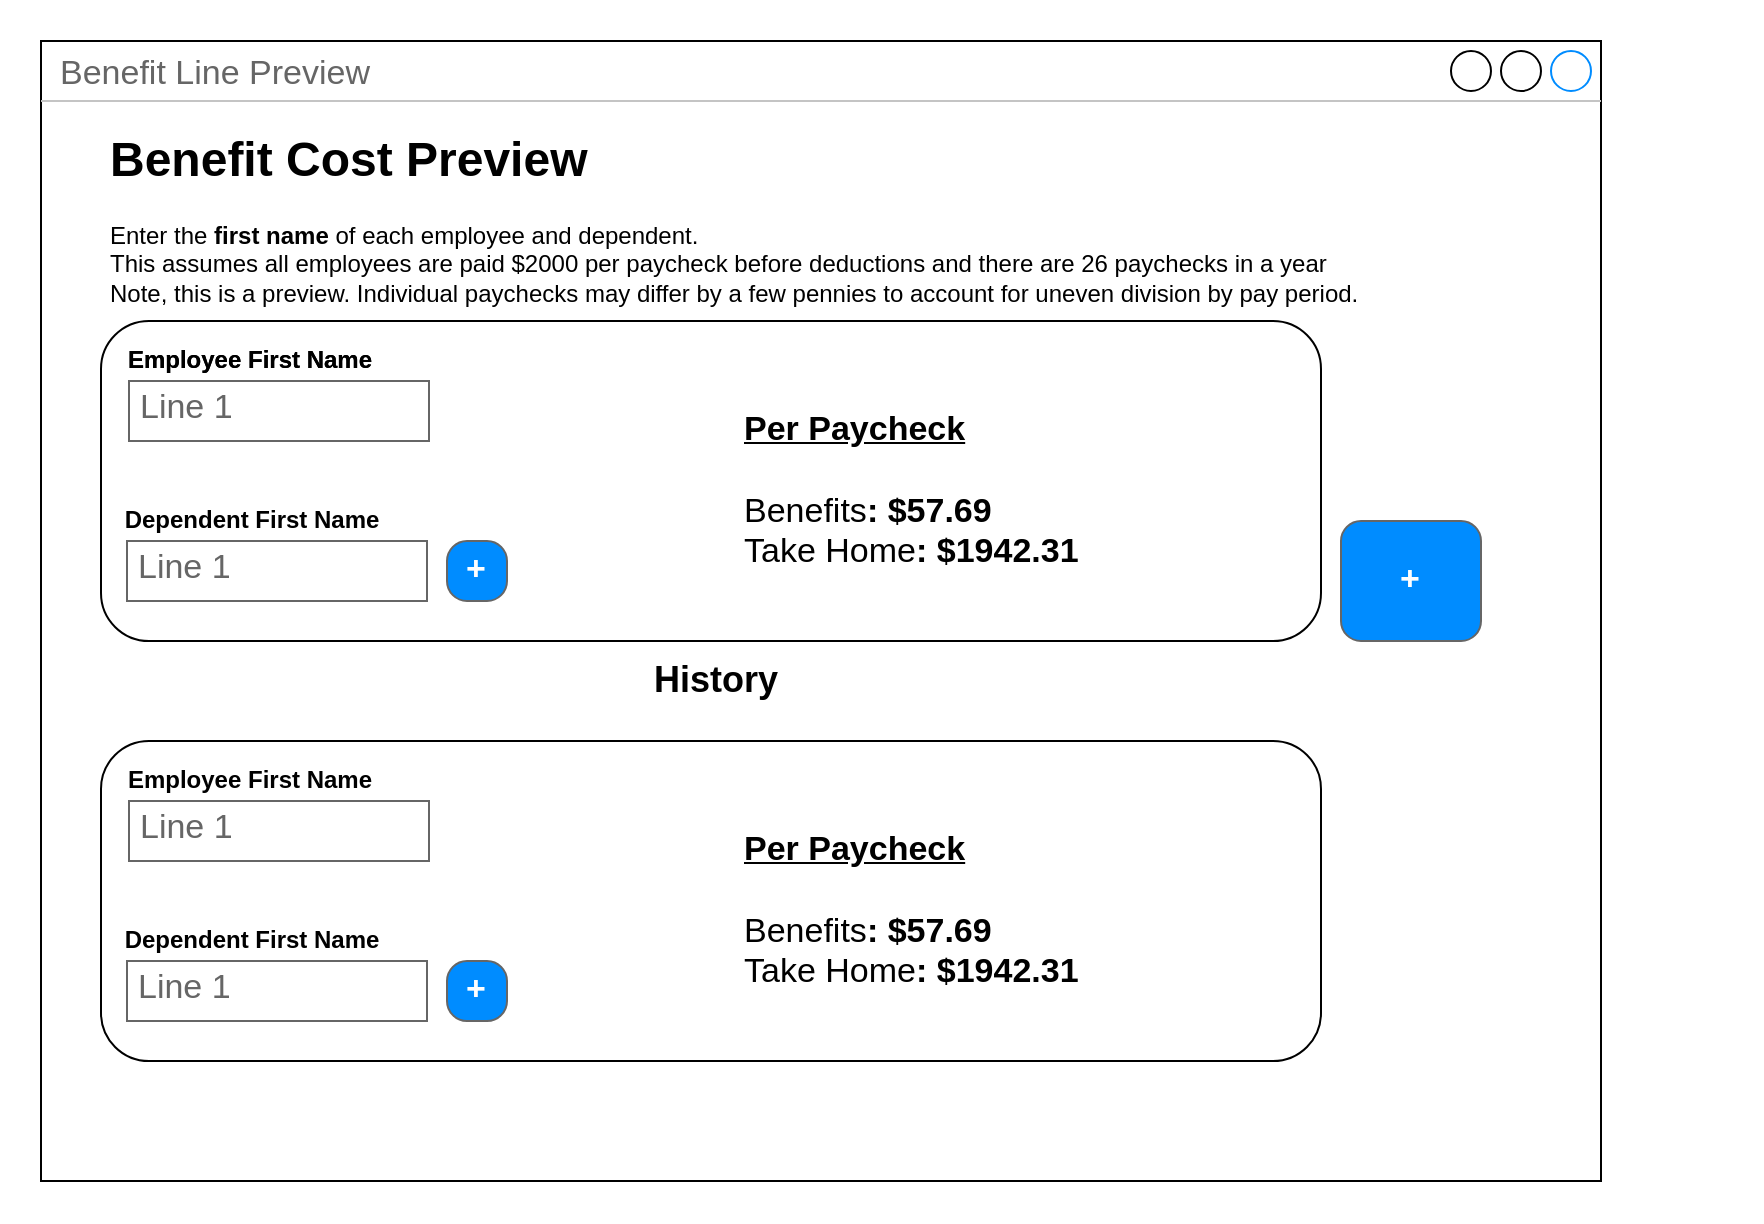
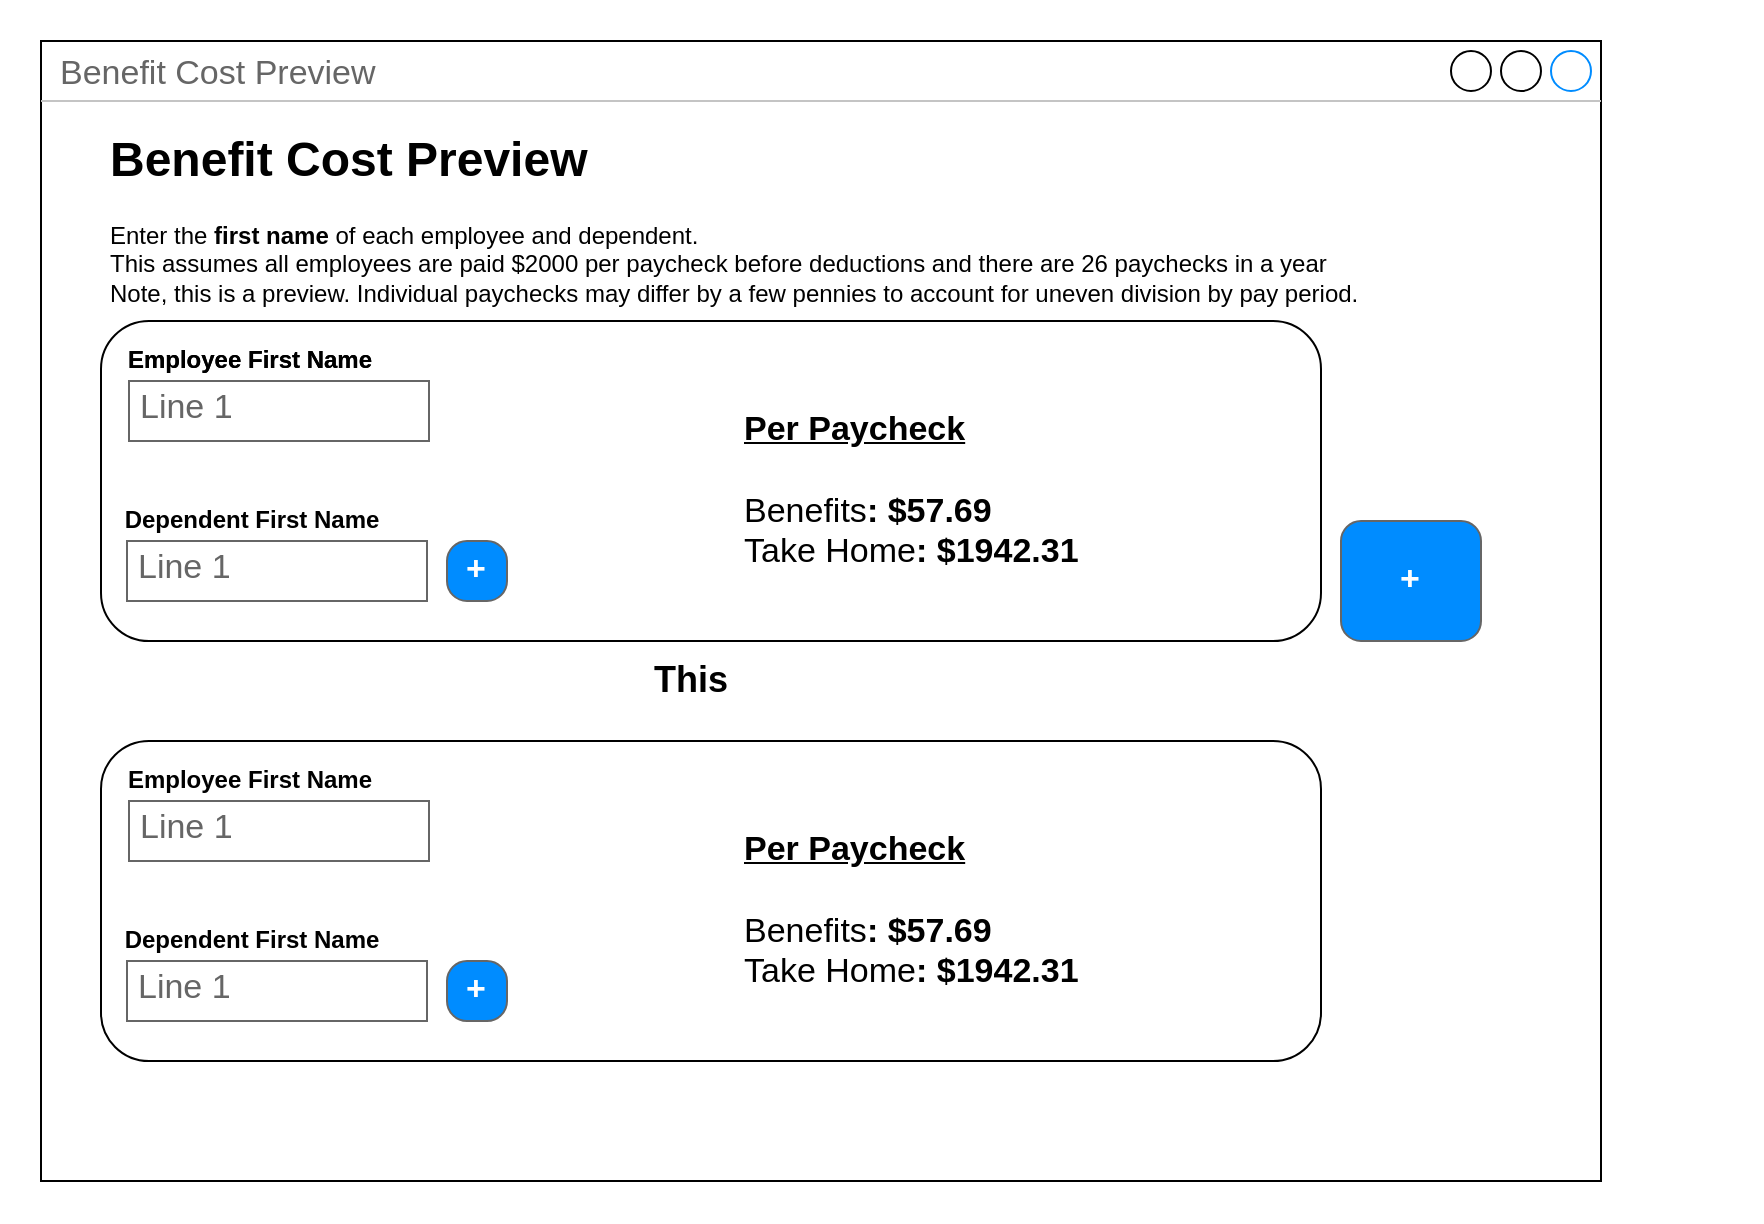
node "Benefit Line Preview": label "Benefit Line Preview" -> "Benefit Cost Preview"
node "History": label "History" -> "This"
